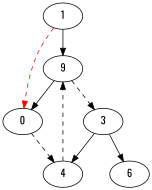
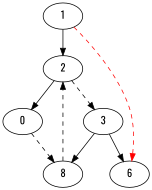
edge "1" -> "0": now "1" -> "6"
node "9": label "9" -> "2"
node "4": label "4" -> "8"
